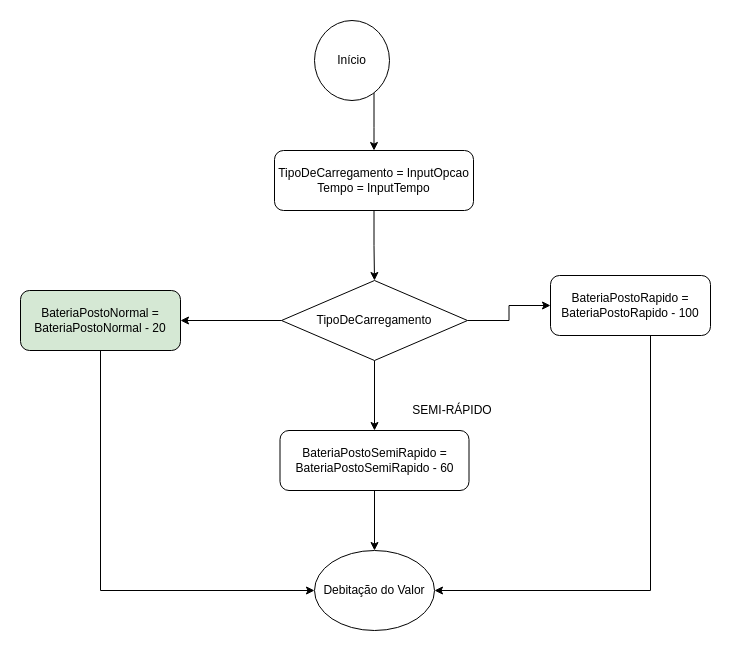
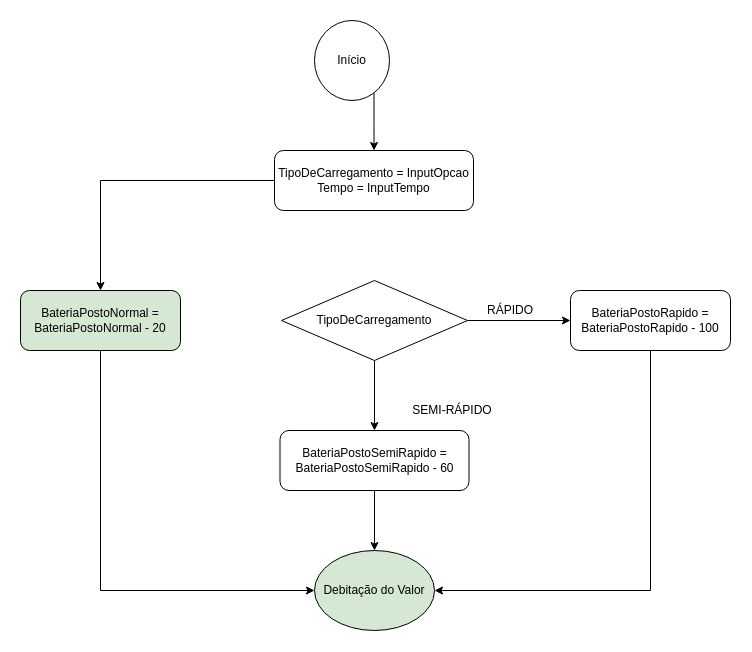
edge "TipoDeCarregamento = InputOpcao Tempo = InputTempo" -> "TipoDeCarregamento": now "TipoDeCarregamento = InputOpcao Tempo = InputTempo" -> "BateriaPostoNormal = BateriaPostoNormal - 20"
node "BateriaPostoRapido = BateriaPostoRapido - 100": moved (631, 306) -> (651, 321)
node "RÁPIDO": added
edge "TipoDeCarregamento" -> "BateriaPostoNormal = BateriaPostoNormal - 20": removed
node "Debitação do Valor": fillcolor #ffffff -> #d5e8d4
